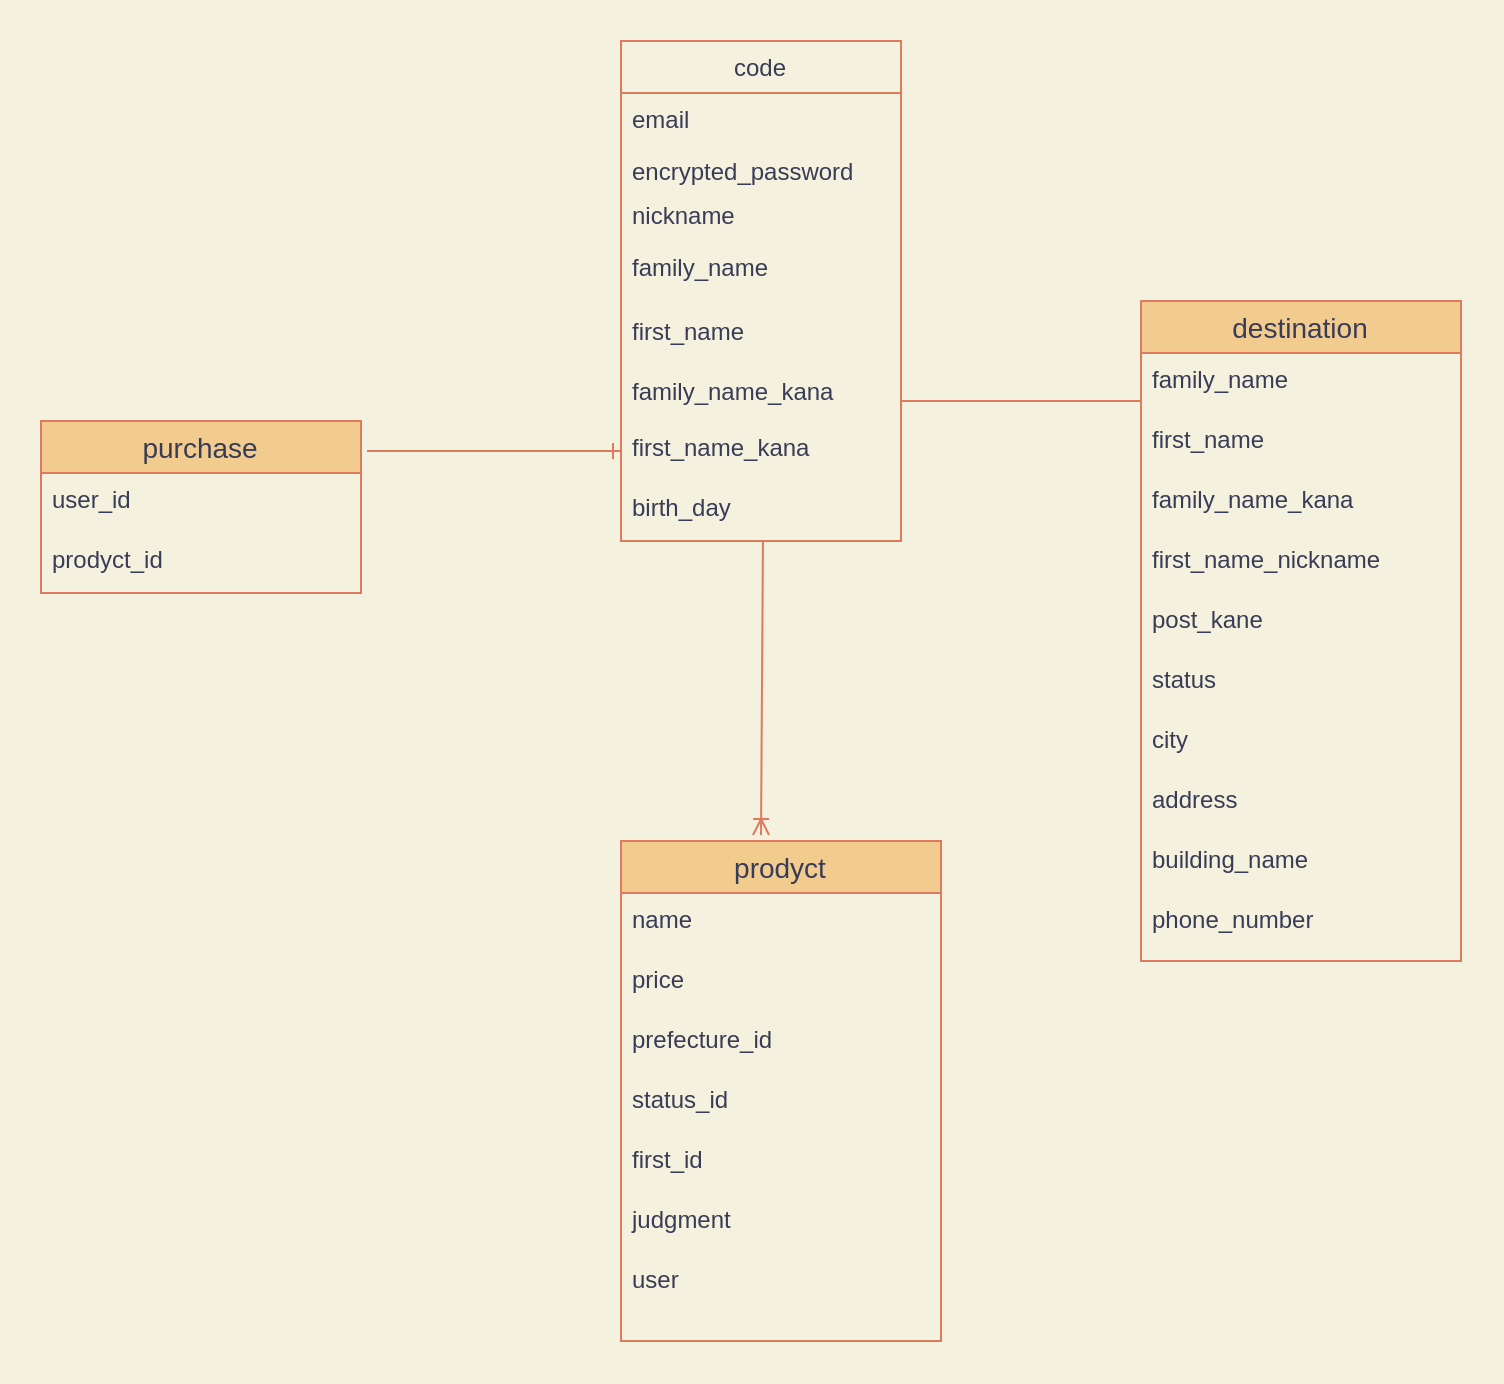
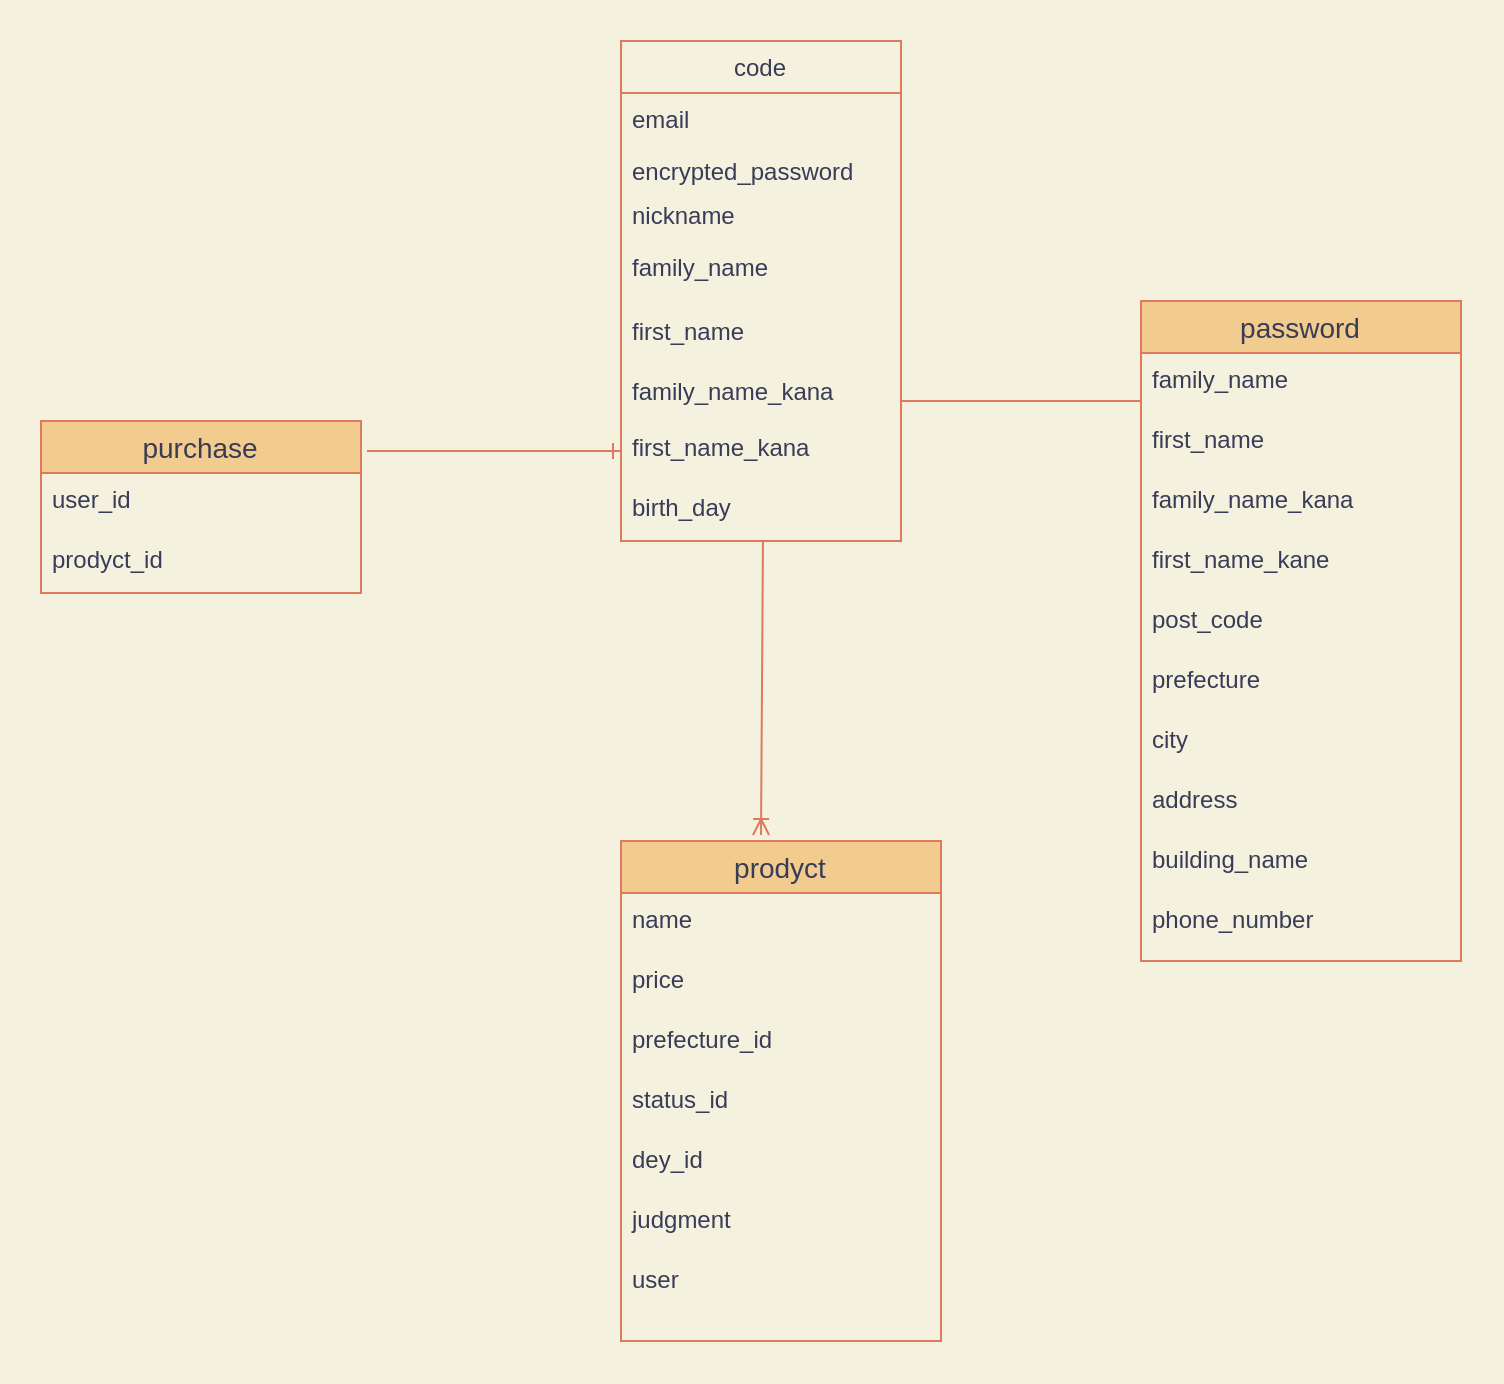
node "destination": label "destination" -> "password"
node "first_name_nickname": label "first_name_nickname" -> "first_name_kane"
node "post_kane": label "post_kane" -> "post_code"
node "status": label "status" -> "prefecture"
node "first_id": label "first_id" -> "dey_id"
